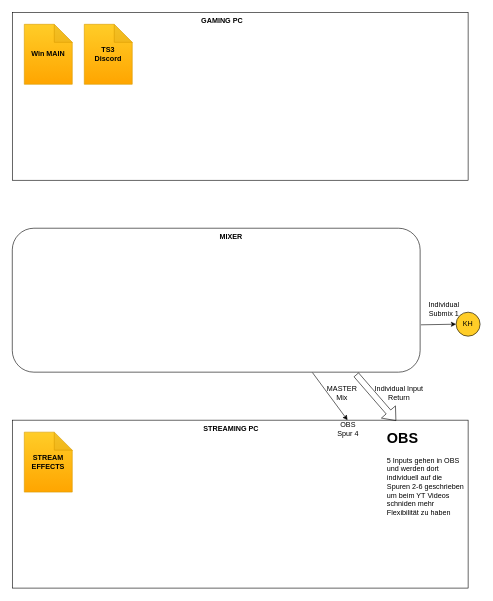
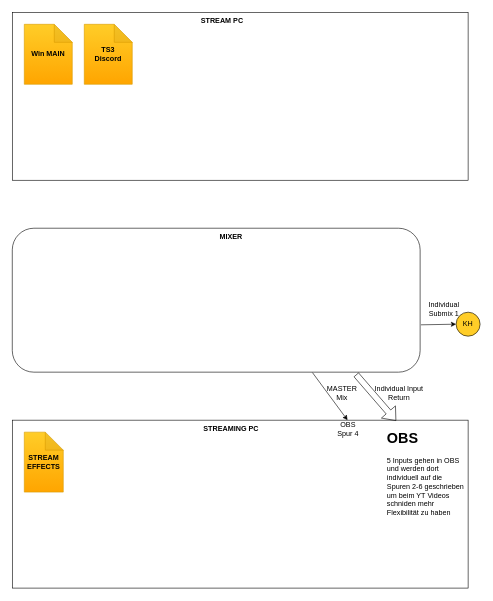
node "GAMING PC": label "GAMING PC" -> "STREAM PC"
node "STREAM EFFECTS": size 48x60 -> 39x60
